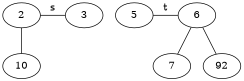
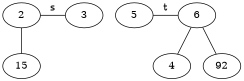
node "10": label "10" -> "15"
node "7": label "7" -> "4"
